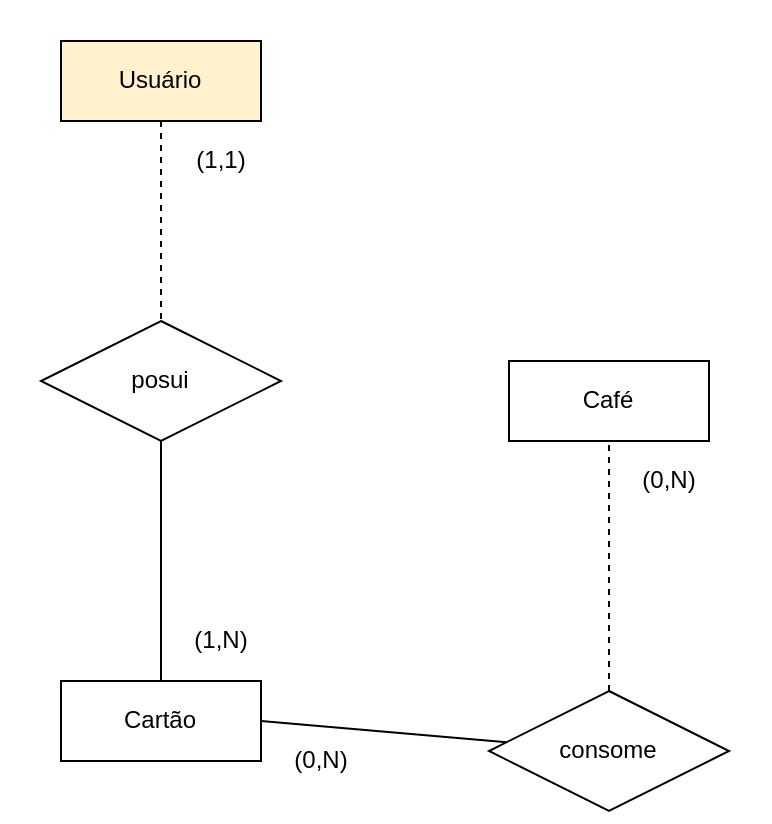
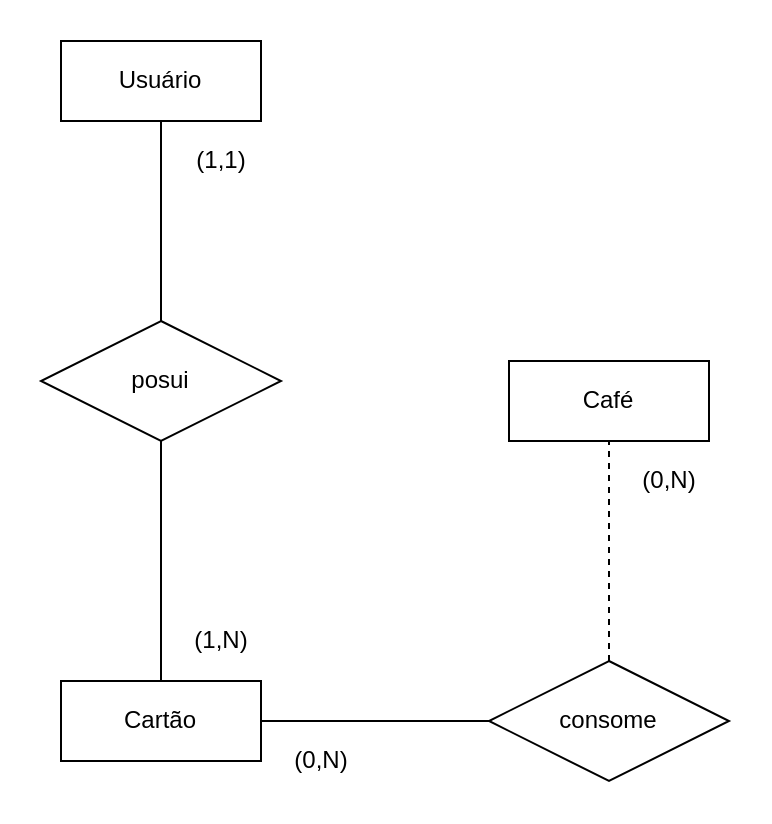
node "Usuário": fillcolor #fff2cc -> #ffffff
edge "Usuário" -- "posui": style dashed -> solid
node "consome": moved (609, 751) -> (609, 721)
